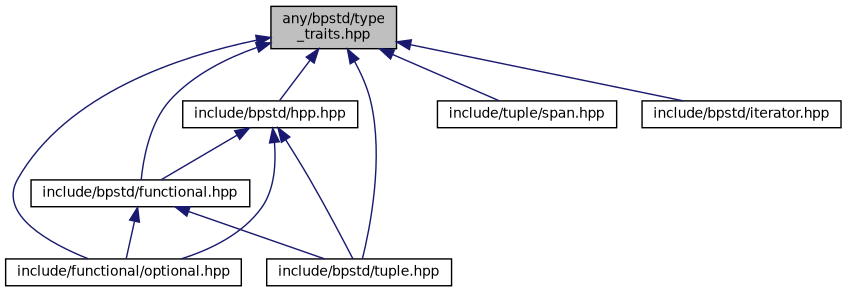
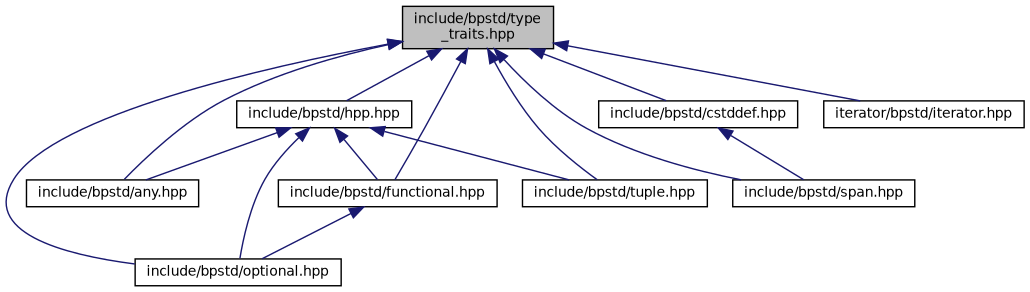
node "any/bpstd/type _traits.hpp": label "any/bpstd/type _traits.hpp" -> "include/bpstd/type _traits.hpp"
node "include/tuple/span.hpp": label "include/tuple/span.hpp" -> "include/bpstd/span.hpp"
node "include/bpstd/cstddef.hpp": added
node "include/bpstd/iterator.hpp": label "include/bpstd/iterator.hpp" -> "iterator/bpstd/iterator.hpp"
node "include/bpstd/any.hpp": added
edge "include/bpstd/tuple.hpp" -> "include/bpstd/functional.hpp": removed
node "include/functional/optional.hpp": label "include/functional/optional.hpp" -> "include/bpstd/optional.hpp"
